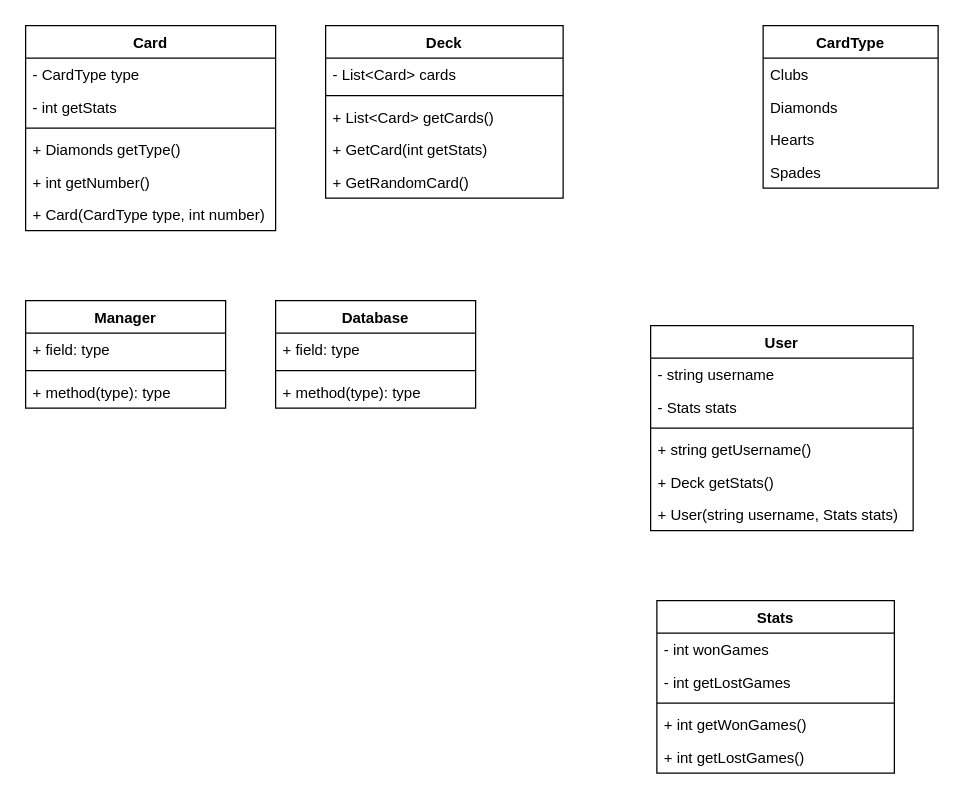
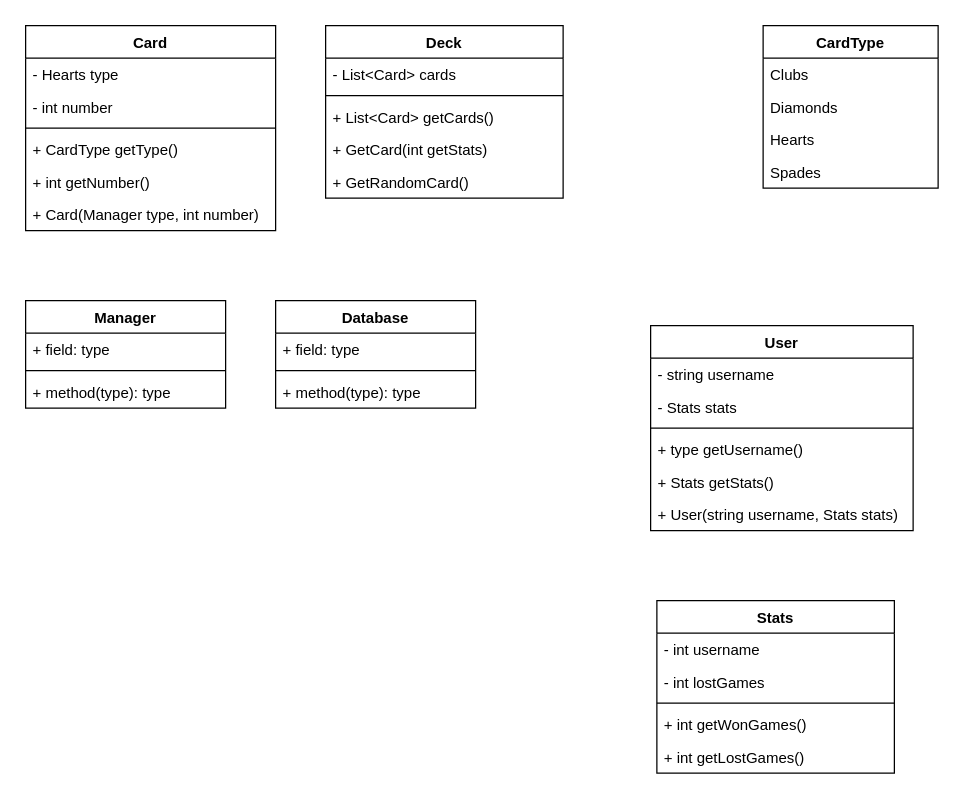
node "- CardType type": label "- CardType type" -> "- Hearts type"
node "- int getStats": label "- int getStats" -> "- int number"
node "+ Diamonds getType()": label "+ Diamonds getType()" -> "+ CardType getType()"
node "+ Card(CardType type, int number)": label "+ Card(CardType type, int number)" -> "+ Card(Manager type, int number)"
node "+ string getUsername()": label "+ string getUsername()" -> "+ type getUsername()"
node "+ Deck getStats()": label "+ Deck getStats()" -> "+ Stats getStats()"
node "- int wonGames": label "- int wonGames" -> "- int username"
node "- int getLostGames": label "- int getLostGames" -> "- int lostGames"
